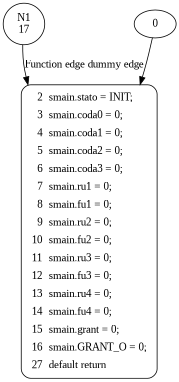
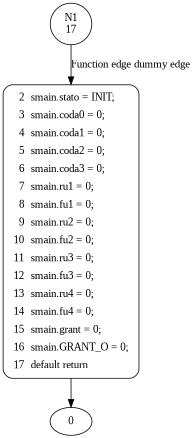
edge "0" -> "2": reversed
node "2": text "27" -> "17"
